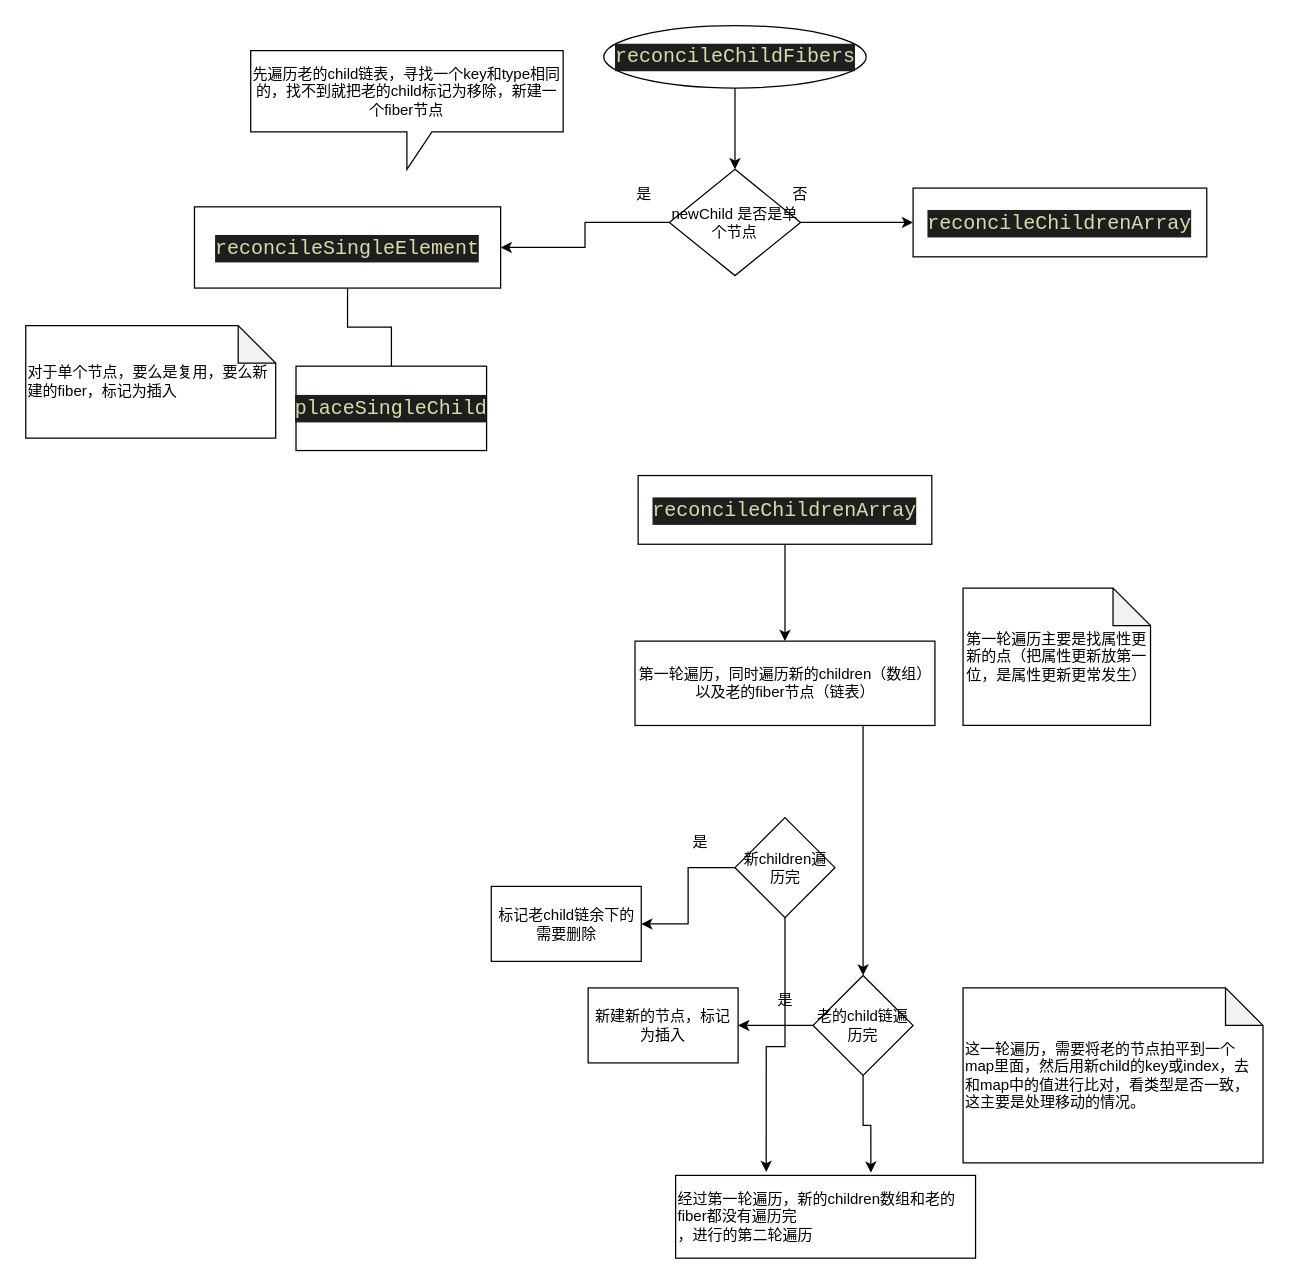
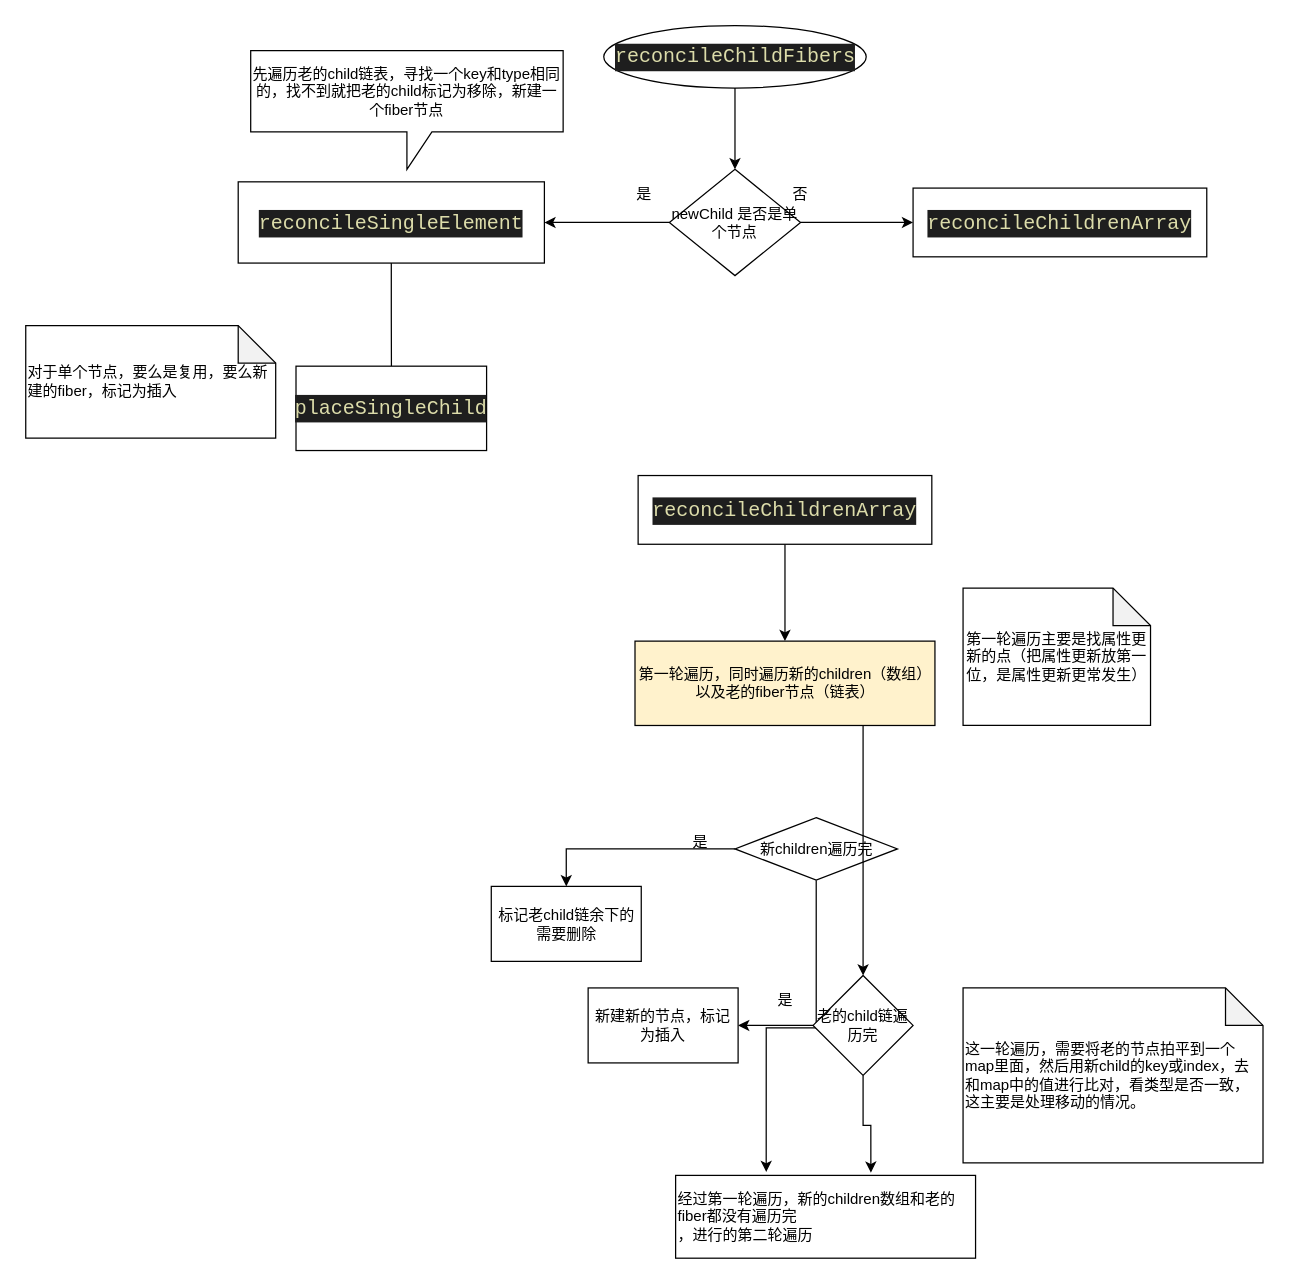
node "reconcileSingleElement": moved (348, 248) -> (391, 223)
node "第一轮遍历，同时遍历新的children（数组）以及老的fiber节点（链表）": fillcolor #ffffff -> #fff2cc
node "新children遍历完": size 100x100 -> 163x63
